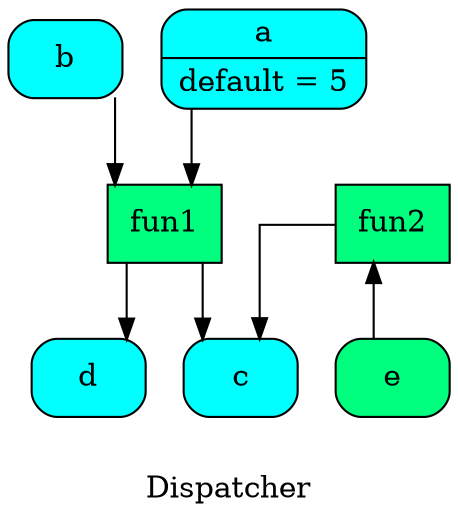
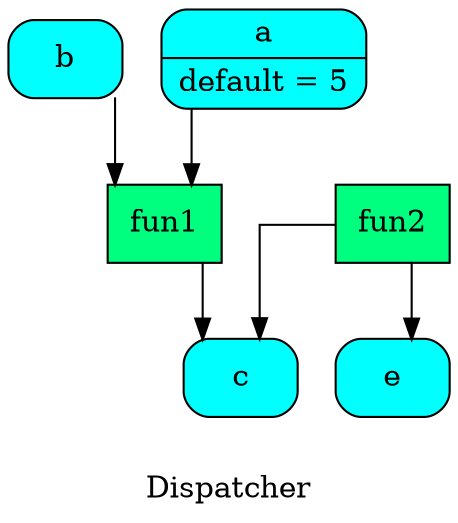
edge "e" -> "fun2": reversed
node "d": removed
node "e": fillcolor springgreen -> cyan
